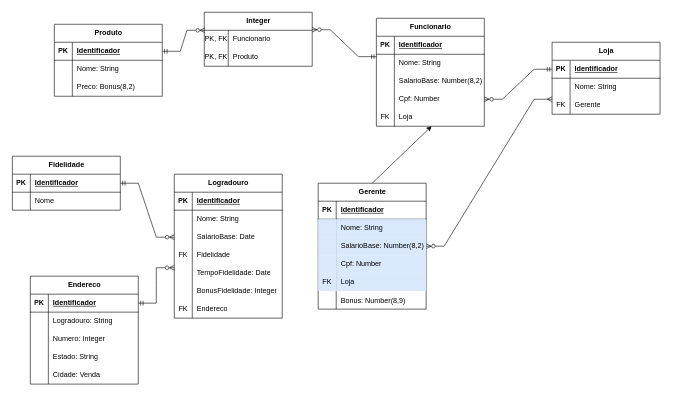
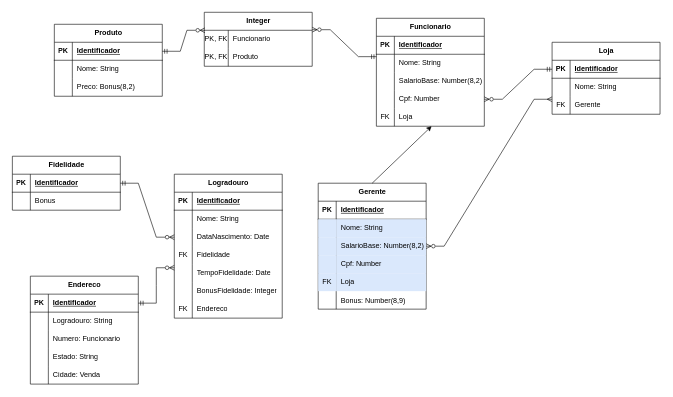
node "Nome": label "Nome" -> "Bonus"
node "SalarioBase: Date": label "SalarioBase: Date" -> "DataNascimento: Date"
node "Numero: Integer": label "Numero: Integer" -> "Numero: Funcionario"
